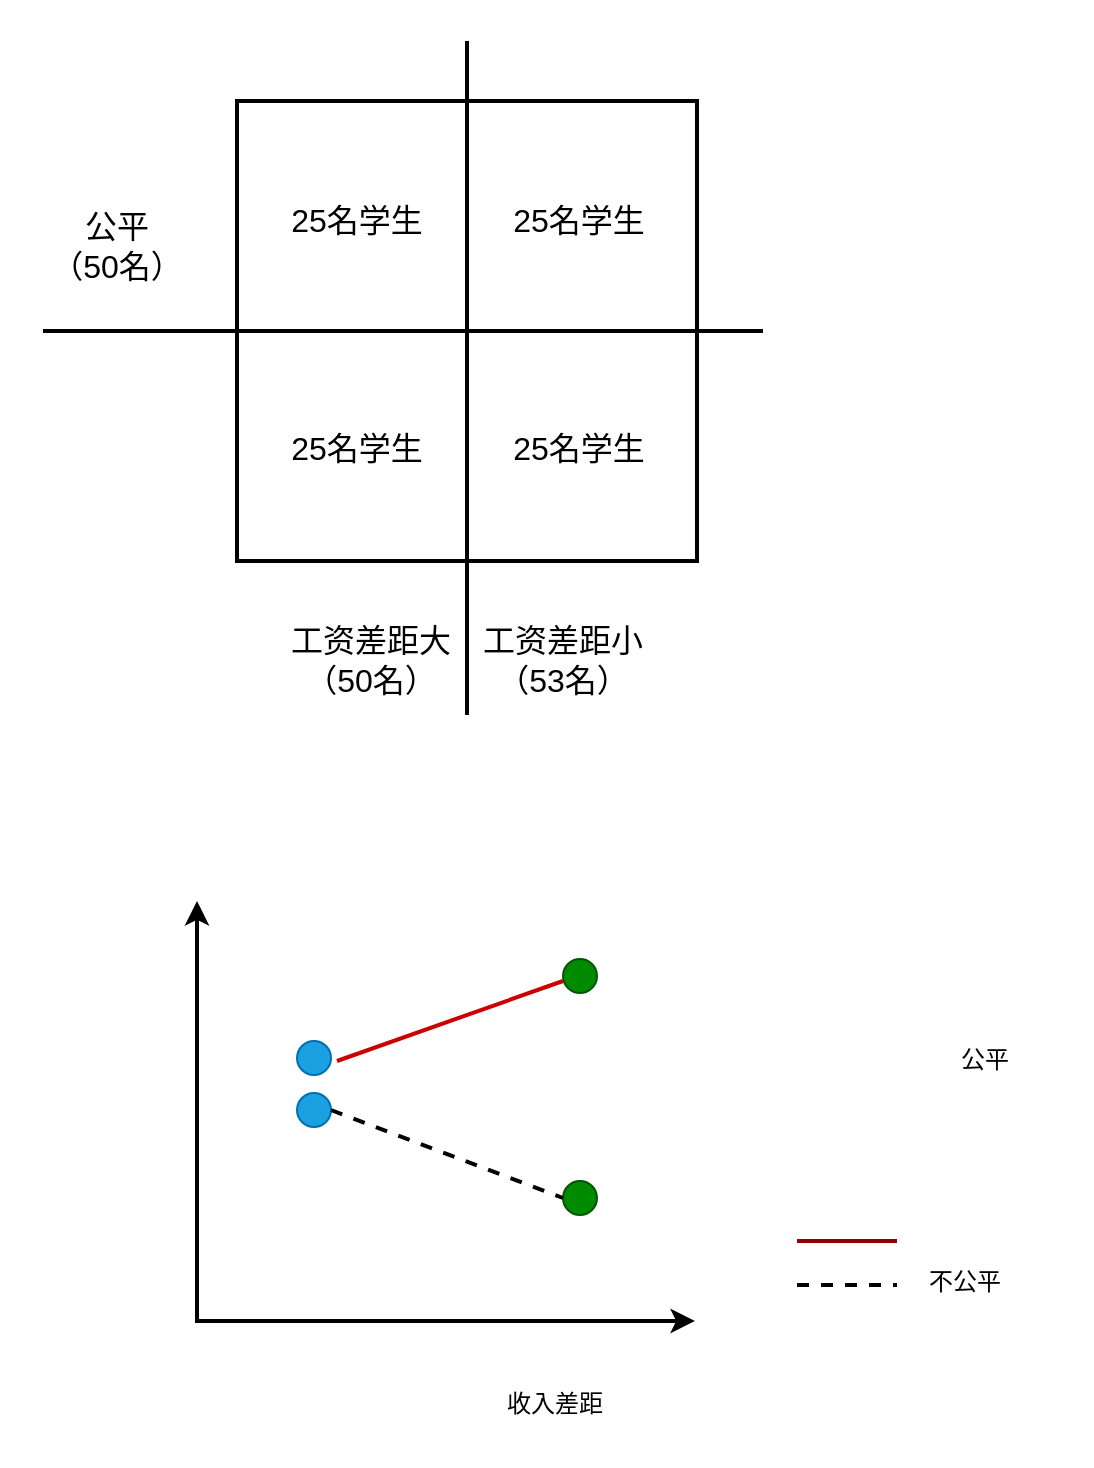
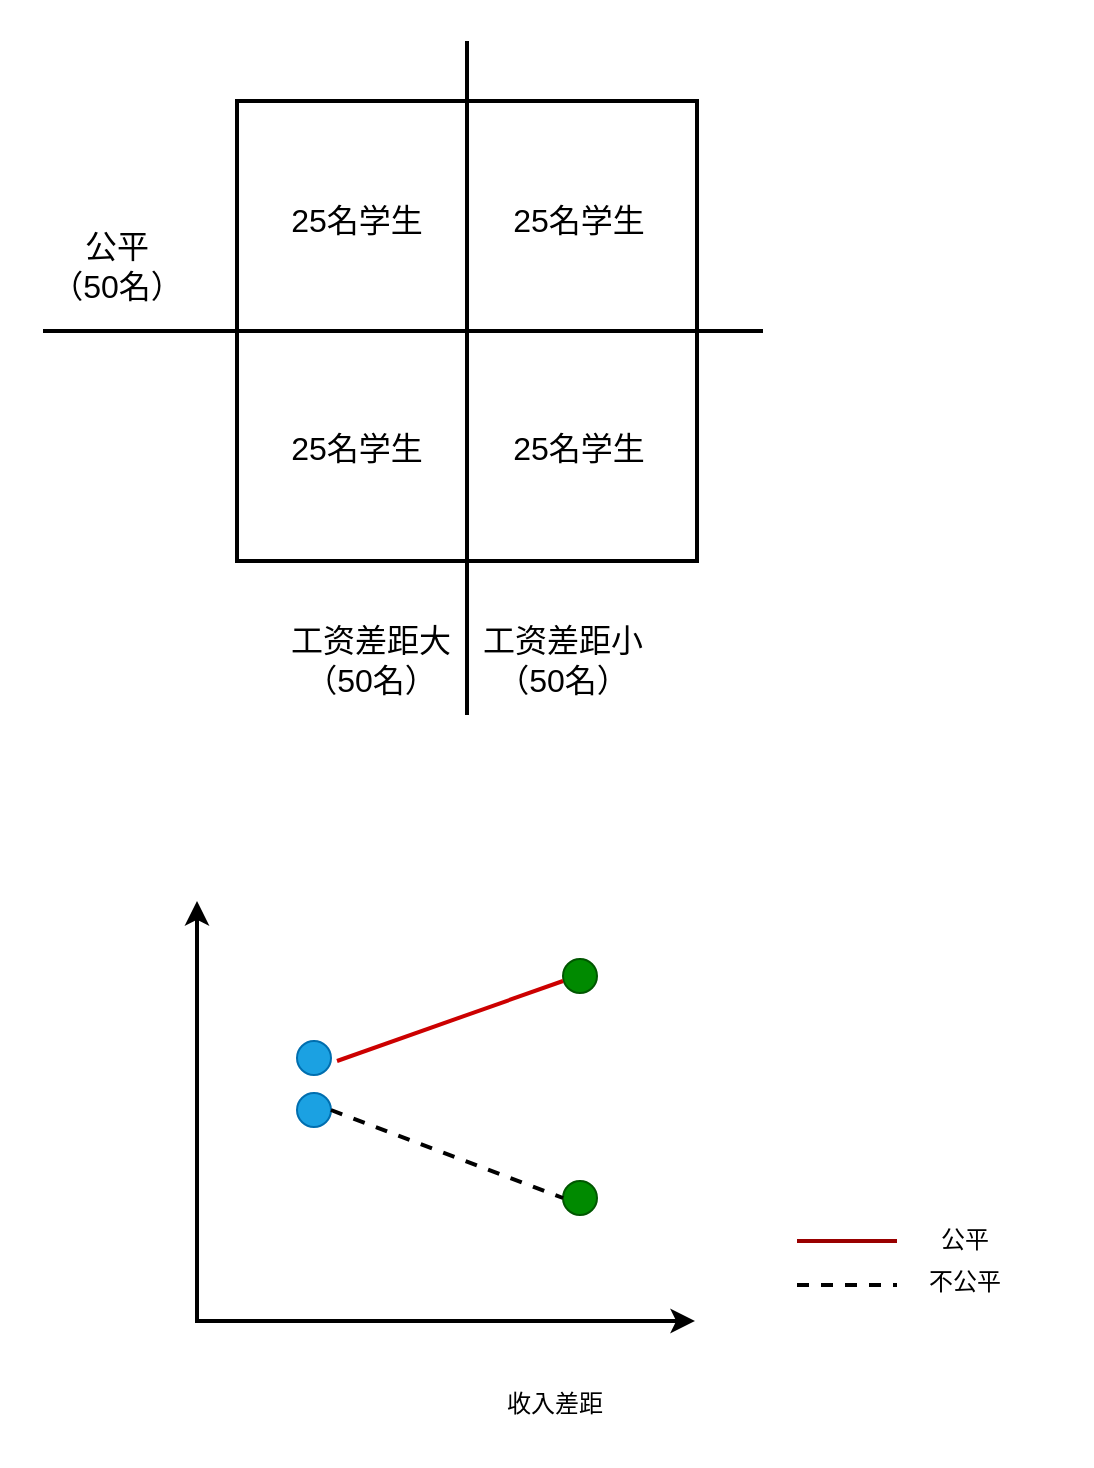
node "公平 （50名）": moved (117, 247) -> (117, 267)
node "工资差距小 （53名）": label "工资差距小 （53名）" -> "工资差距小 （50名）"
node "公平": moved (985, 1061) -> (965, 1241)
